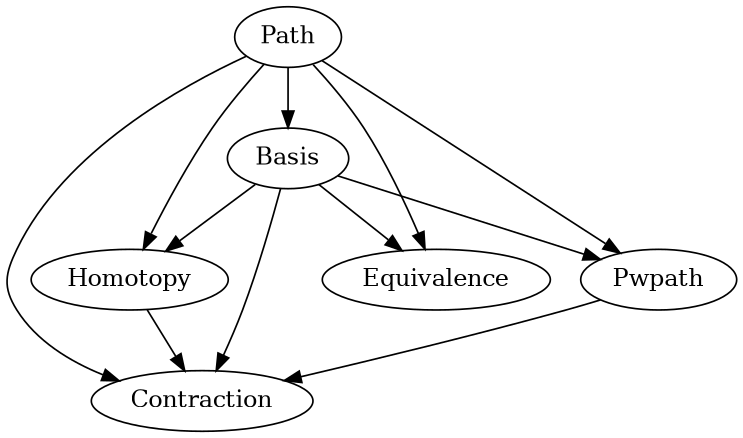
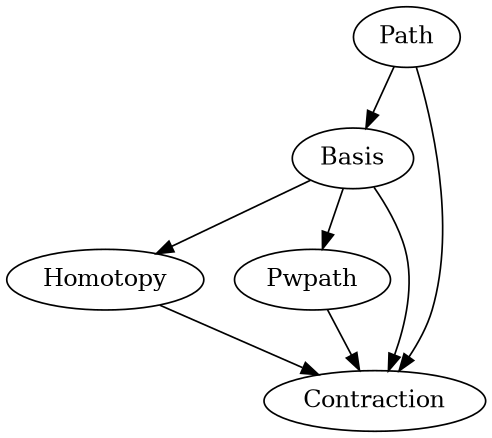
edge "Path" -> "Homotopy": removed
edge "Path" -> "Pwpath": removed
node "Equivalence": removed
